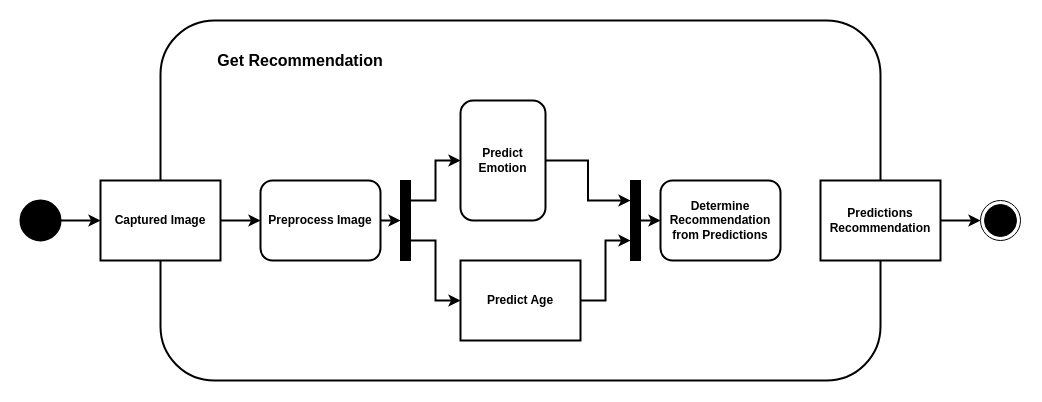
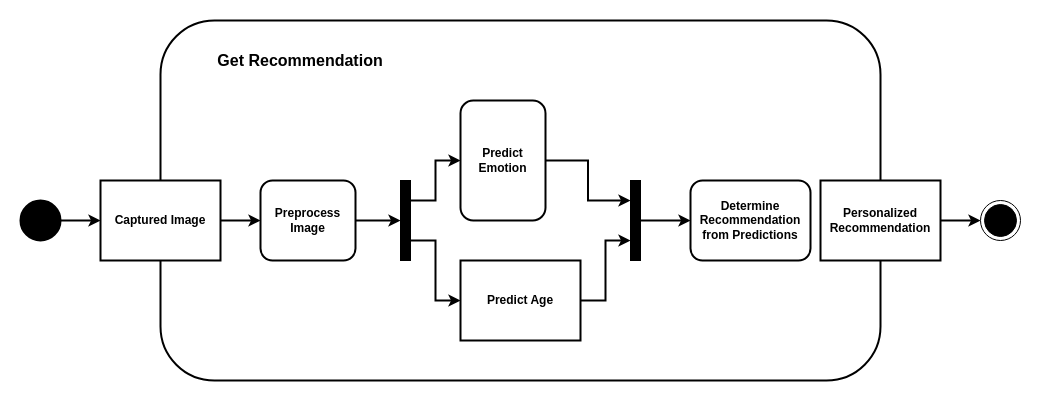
node "Preprocess Image": size 120x80 -> 95x80
node "Determine Recommendation from Predictions": moved (721, 221) -> (751, 221)
node "Predictions Recommendation": label "Predictions Recommendation" -> "Personalized Recommendation"
